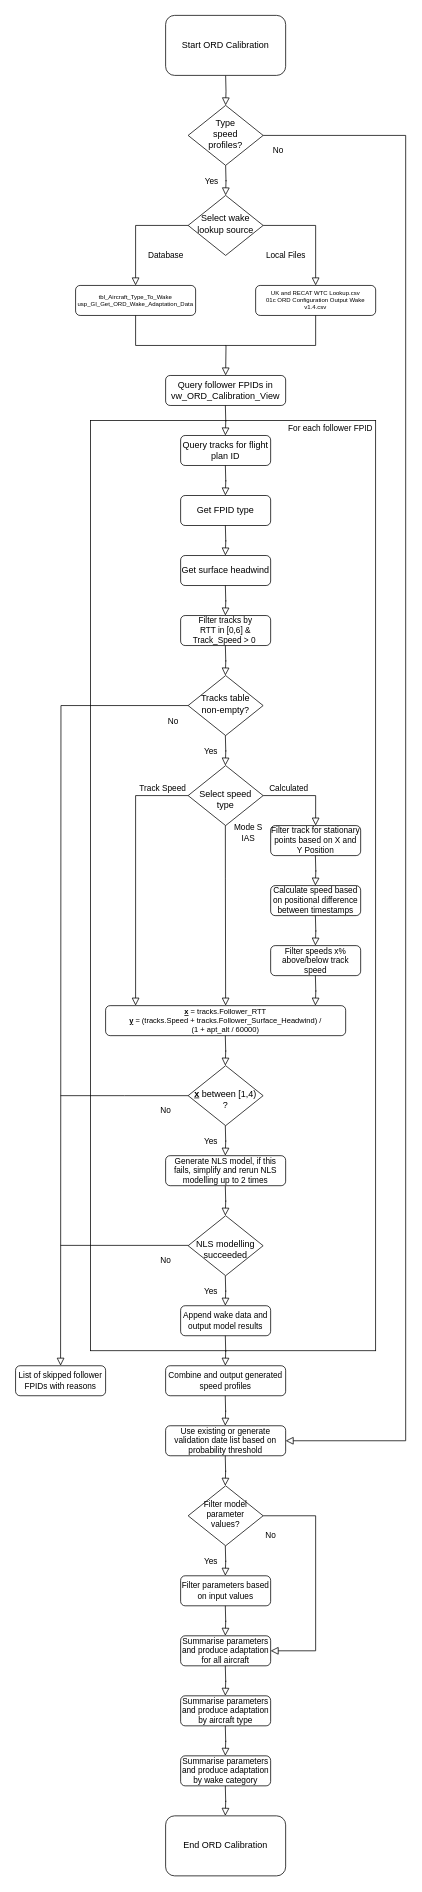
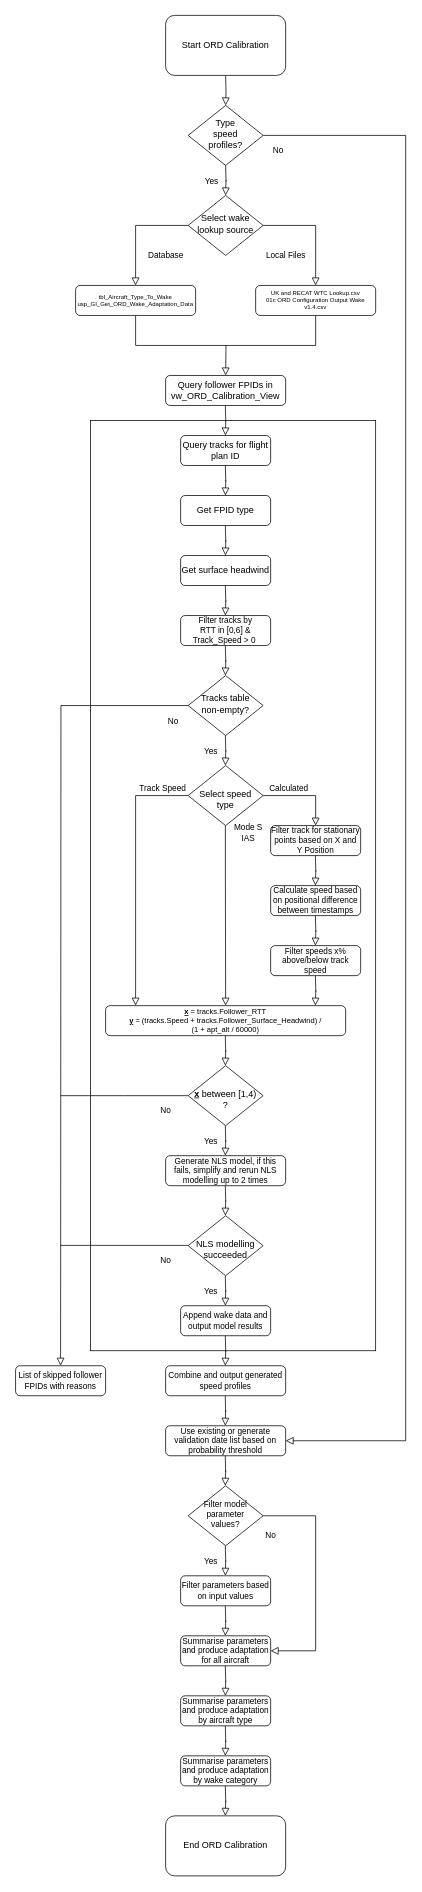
node "For each follower FPID": removed
